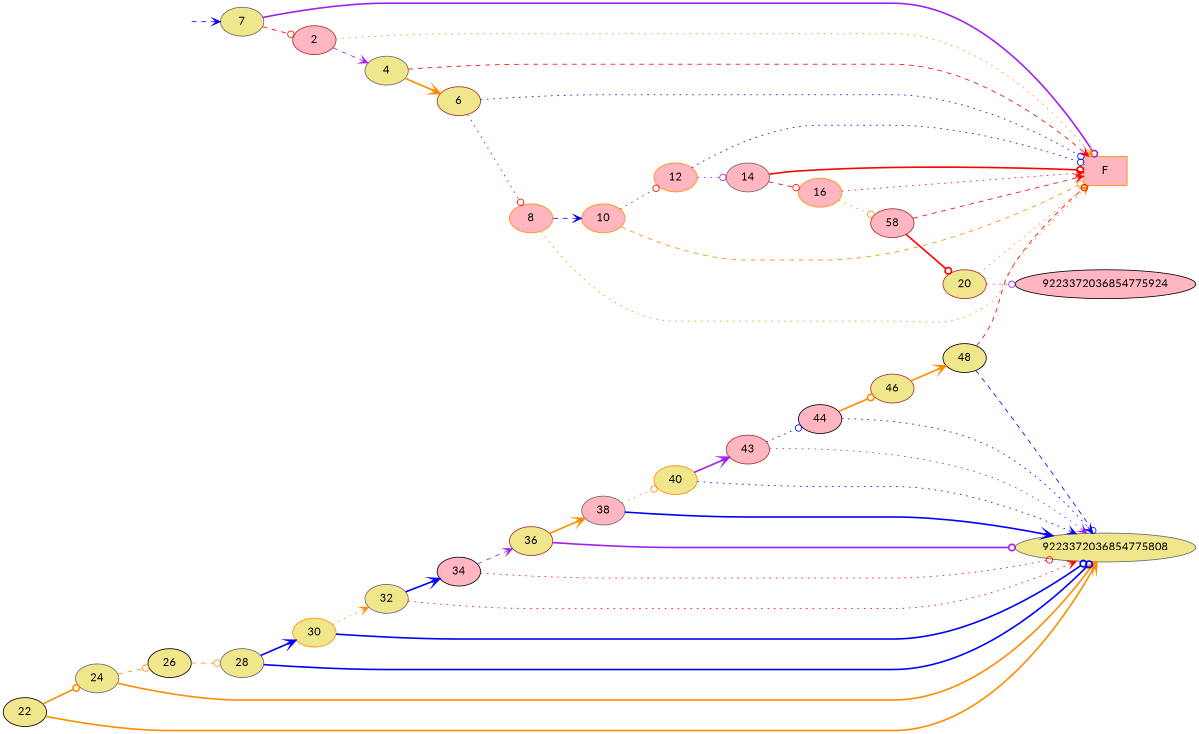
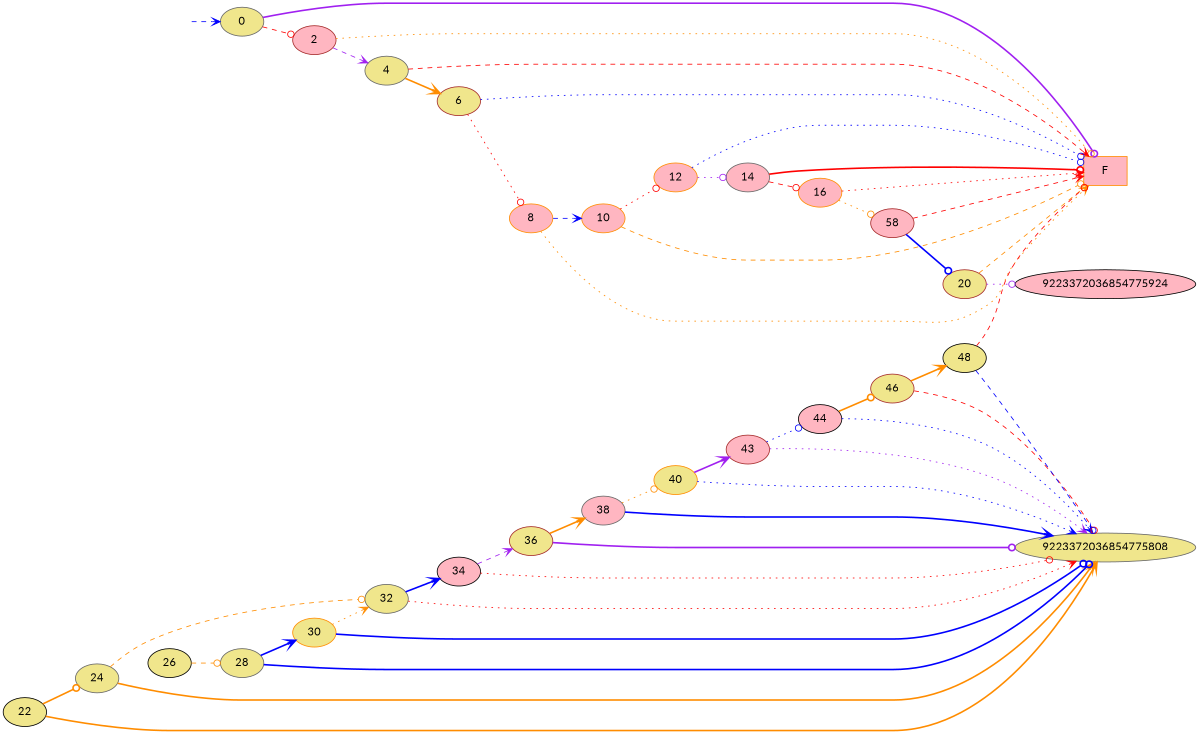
node "7": label "7" -> "0"
edge "2" -> "F": arrowhead vee -> odot
edge "20" -> "F": style dotted -> dashed
edge "58" -> "20": color red -> blue
edge "46" -> "9223372036854775808": added
edge "24" -> "26": now "24" -> "32"
